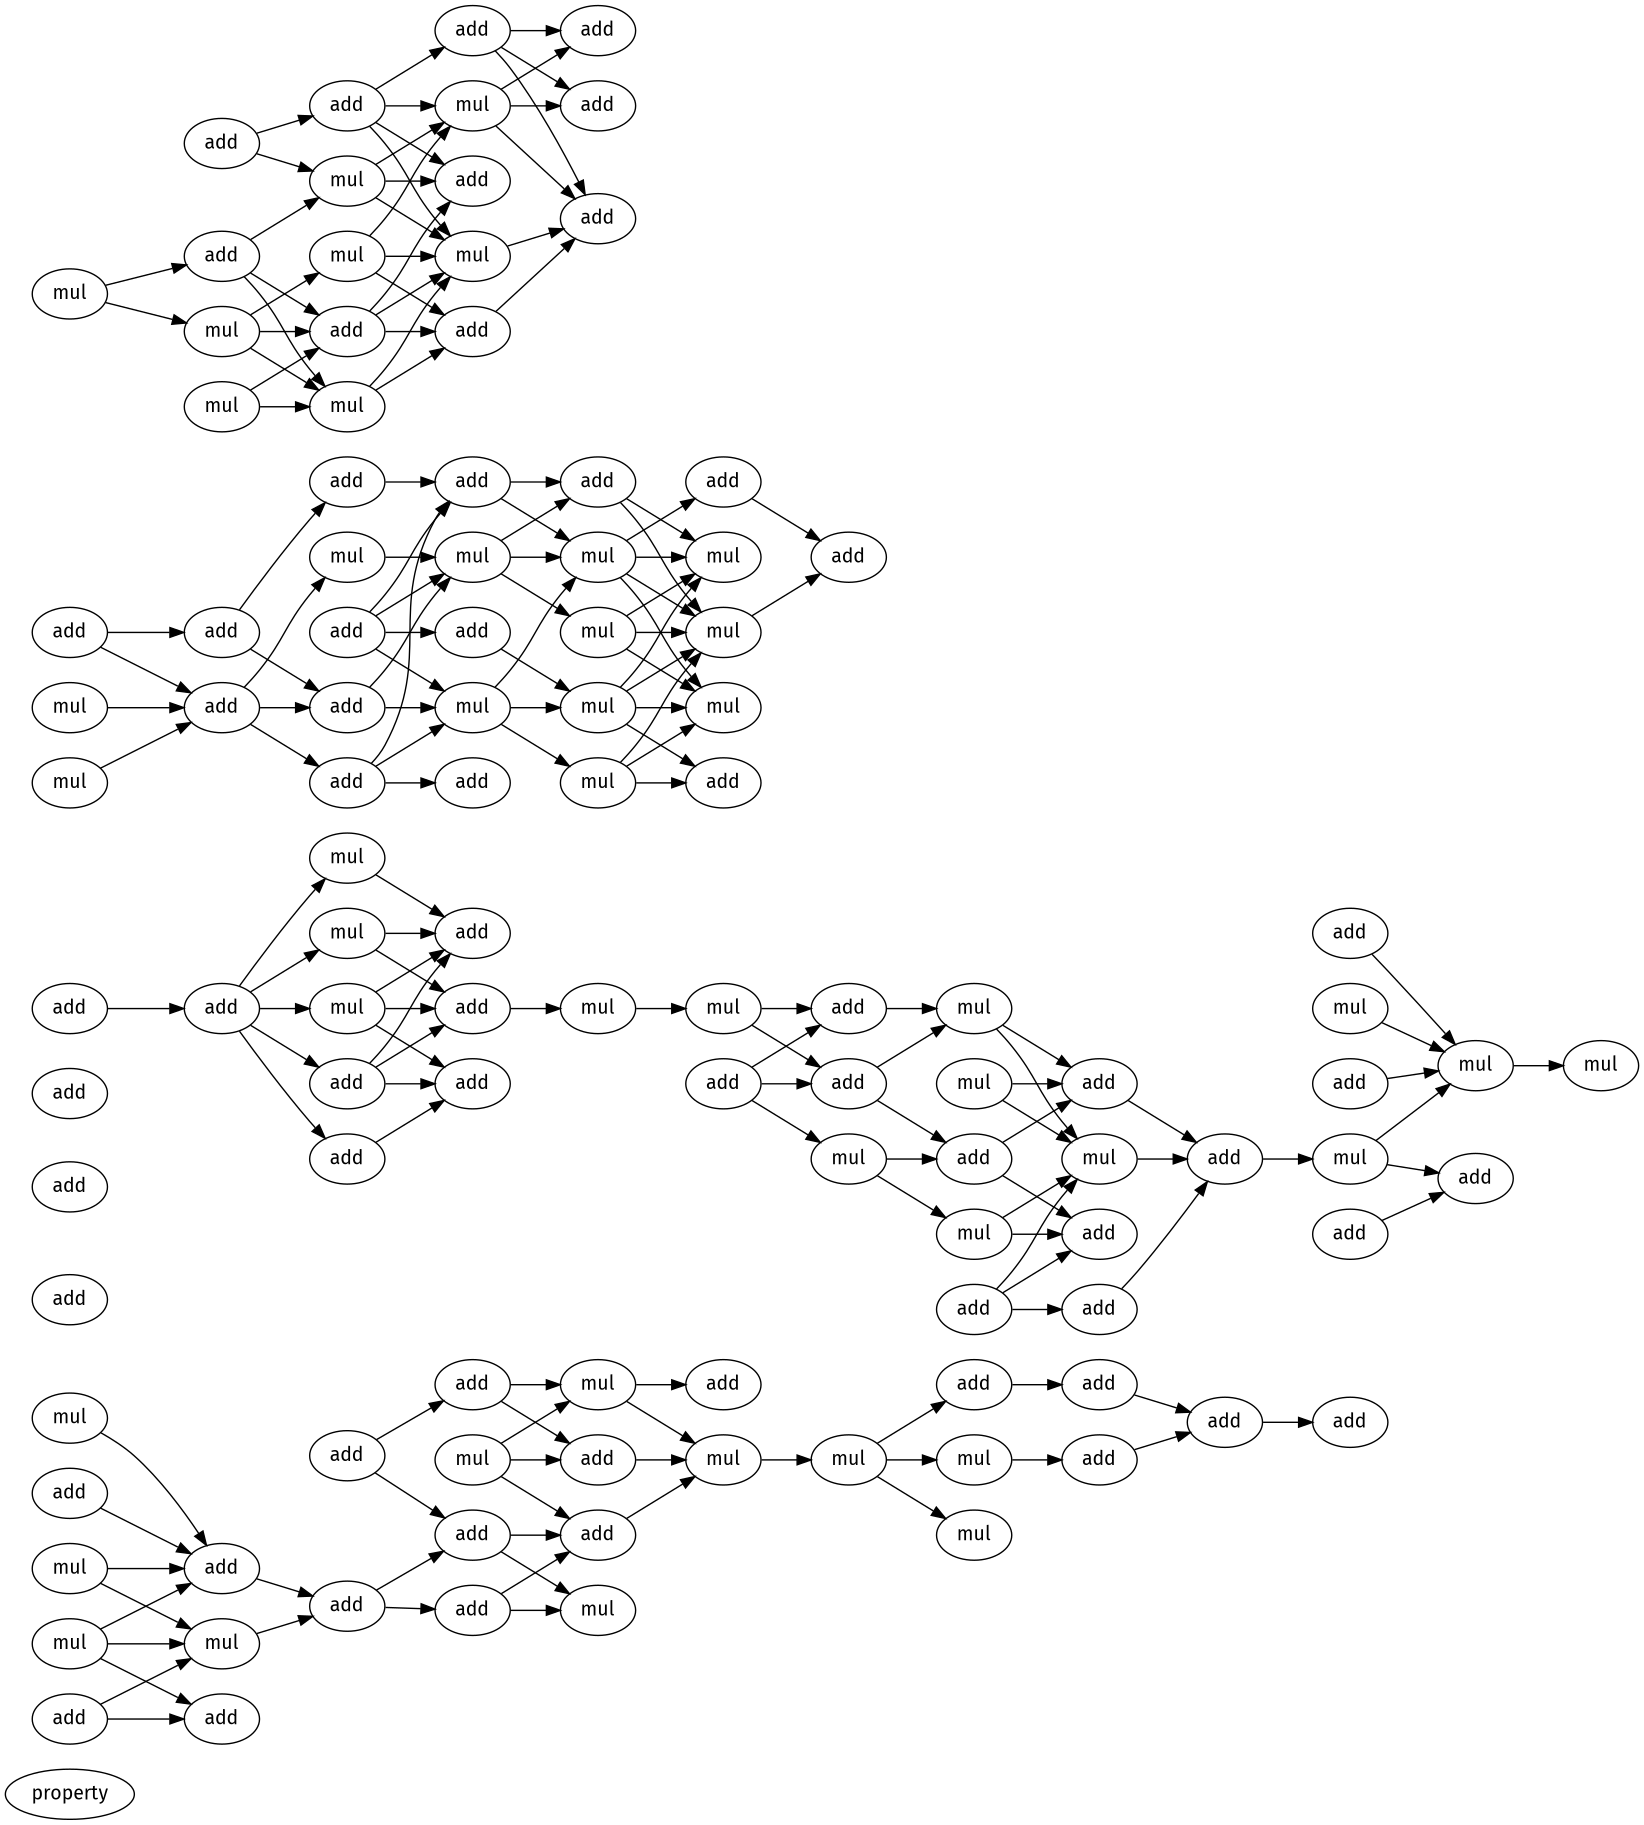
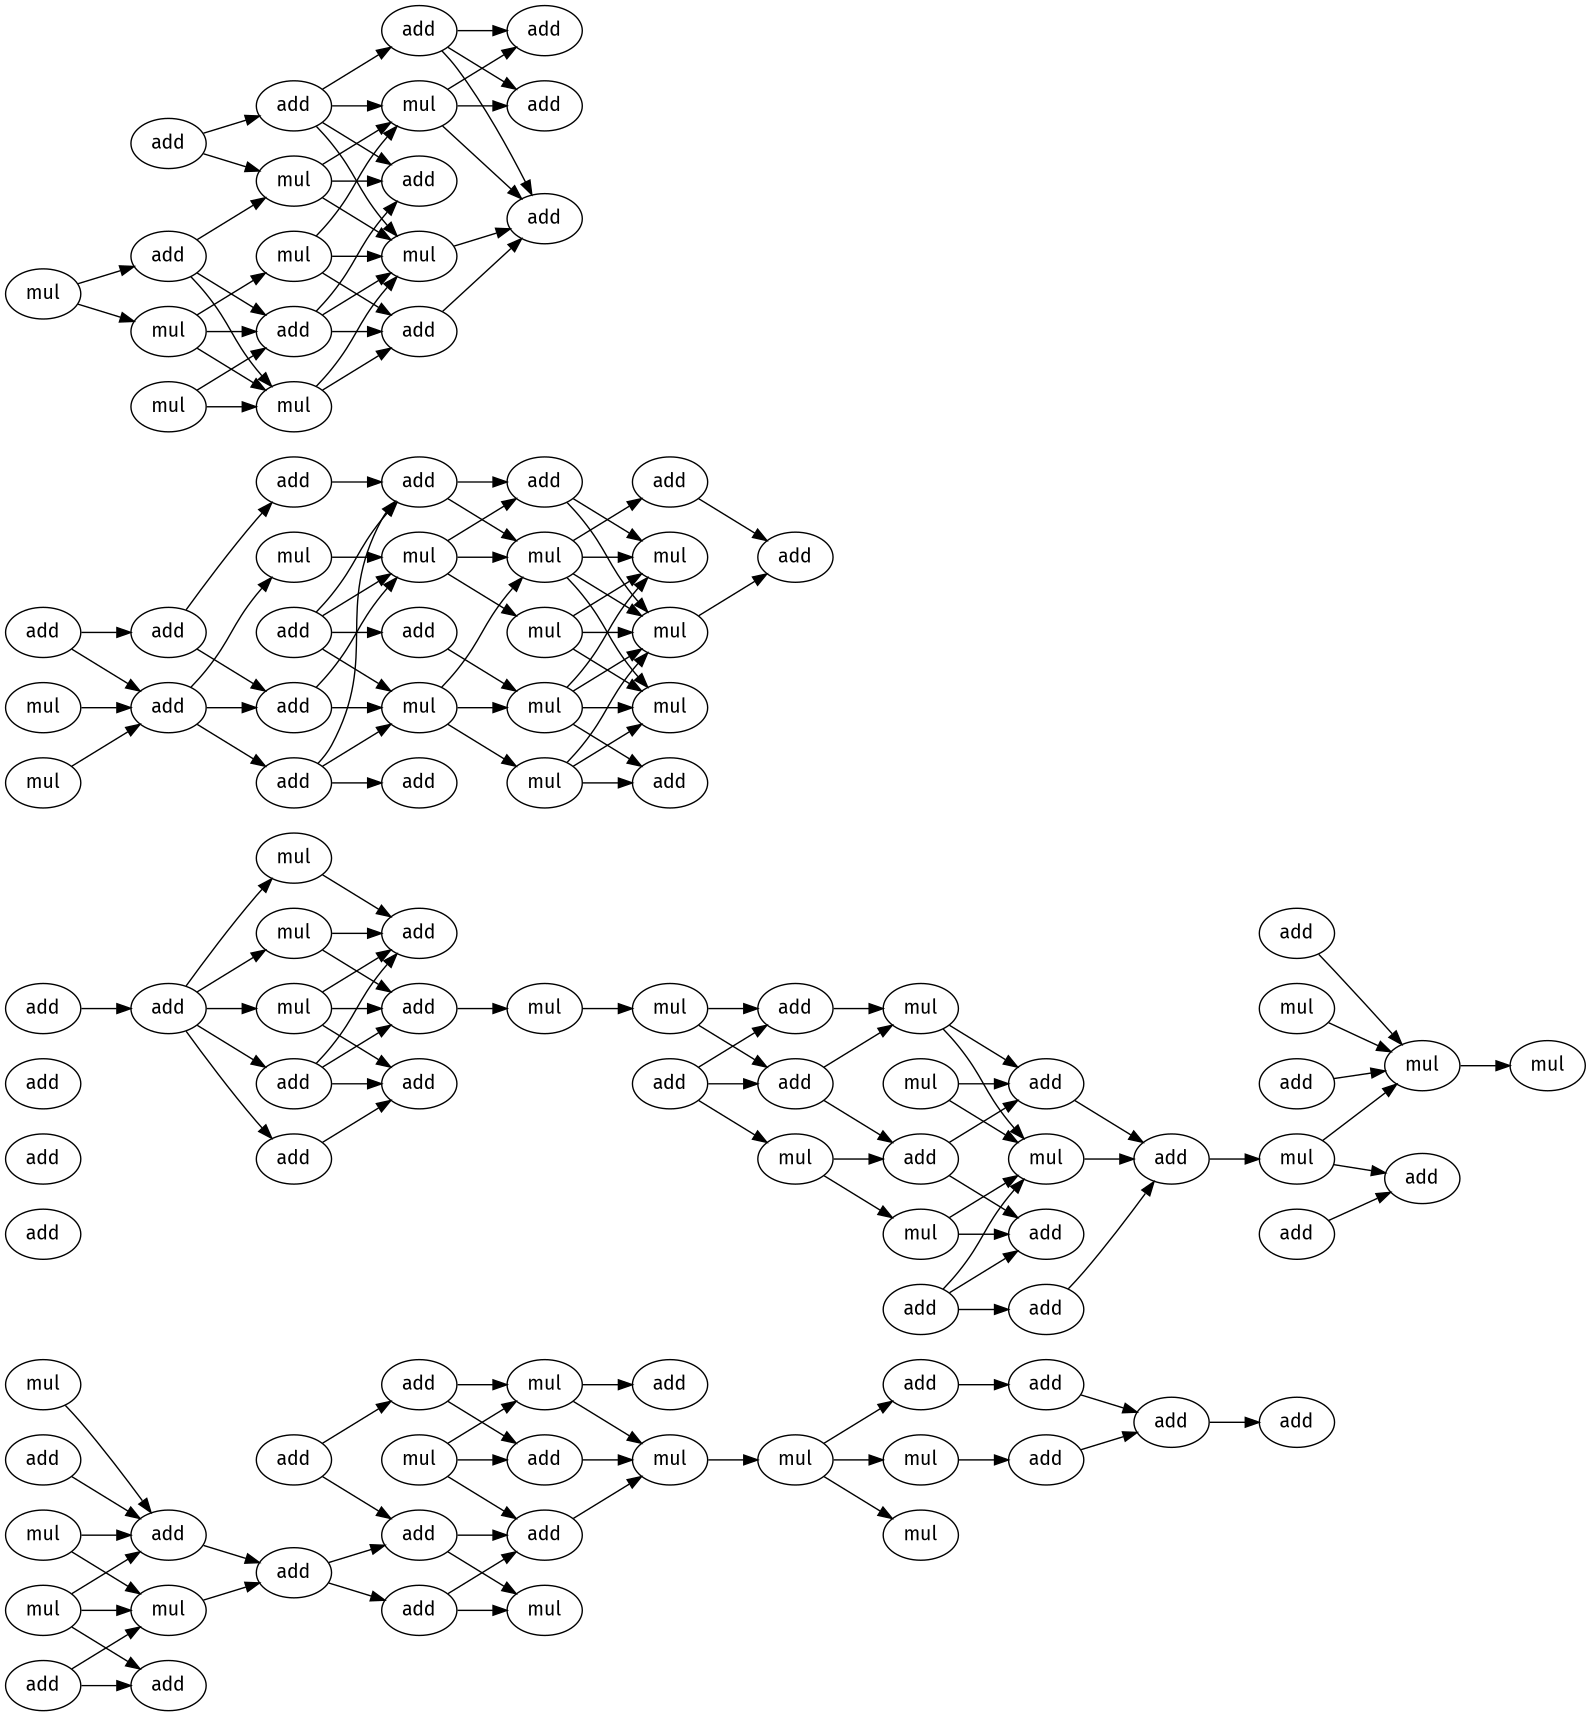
node "property": removed
